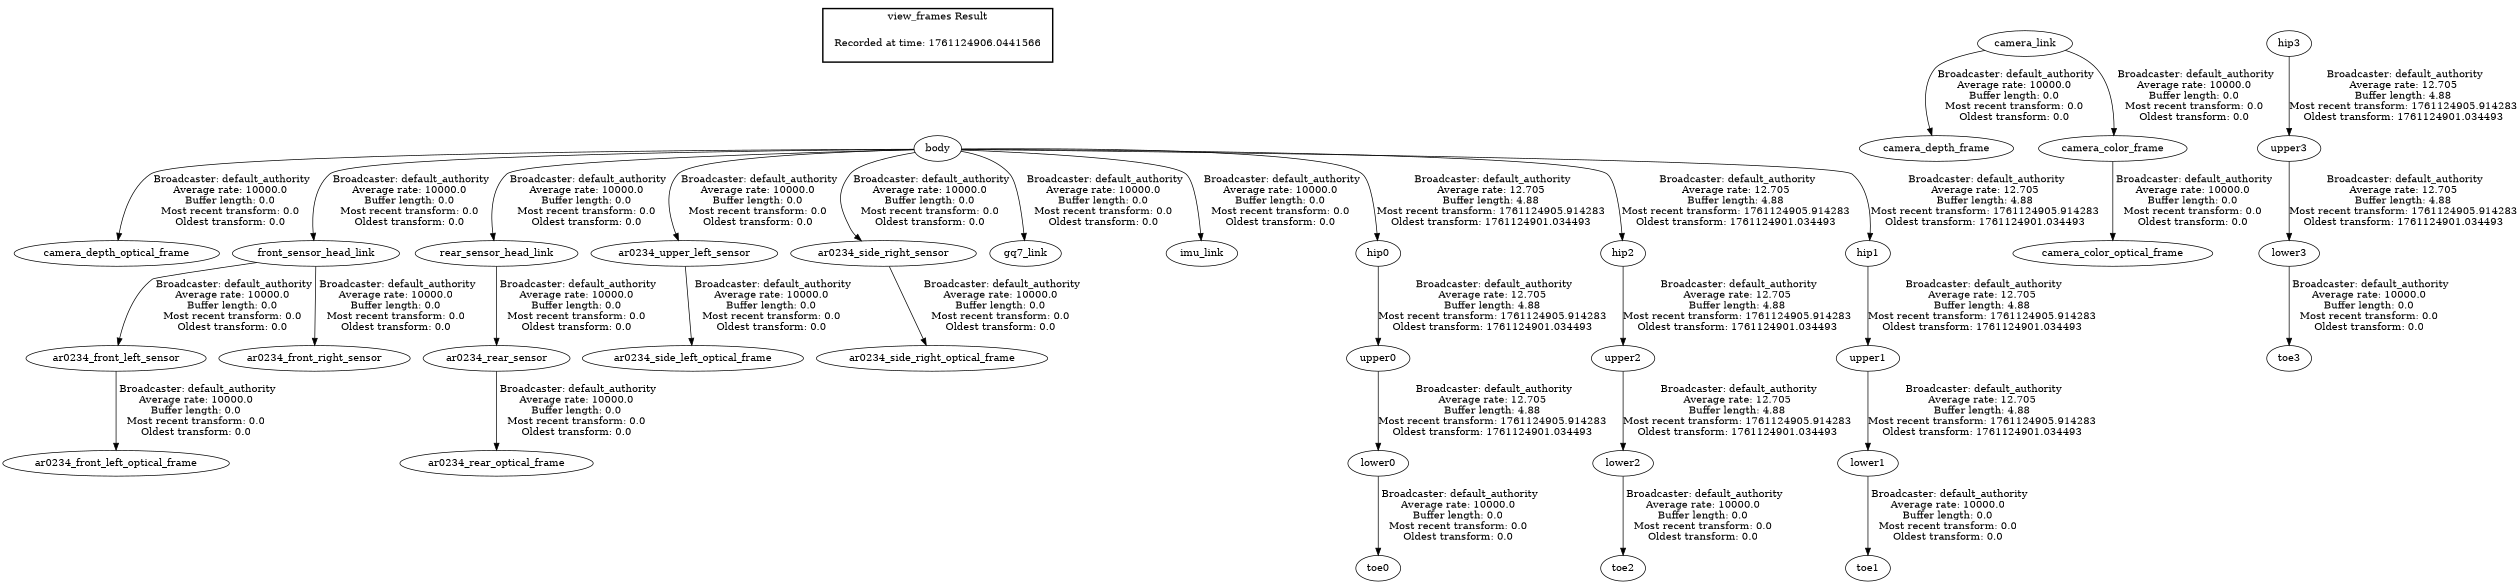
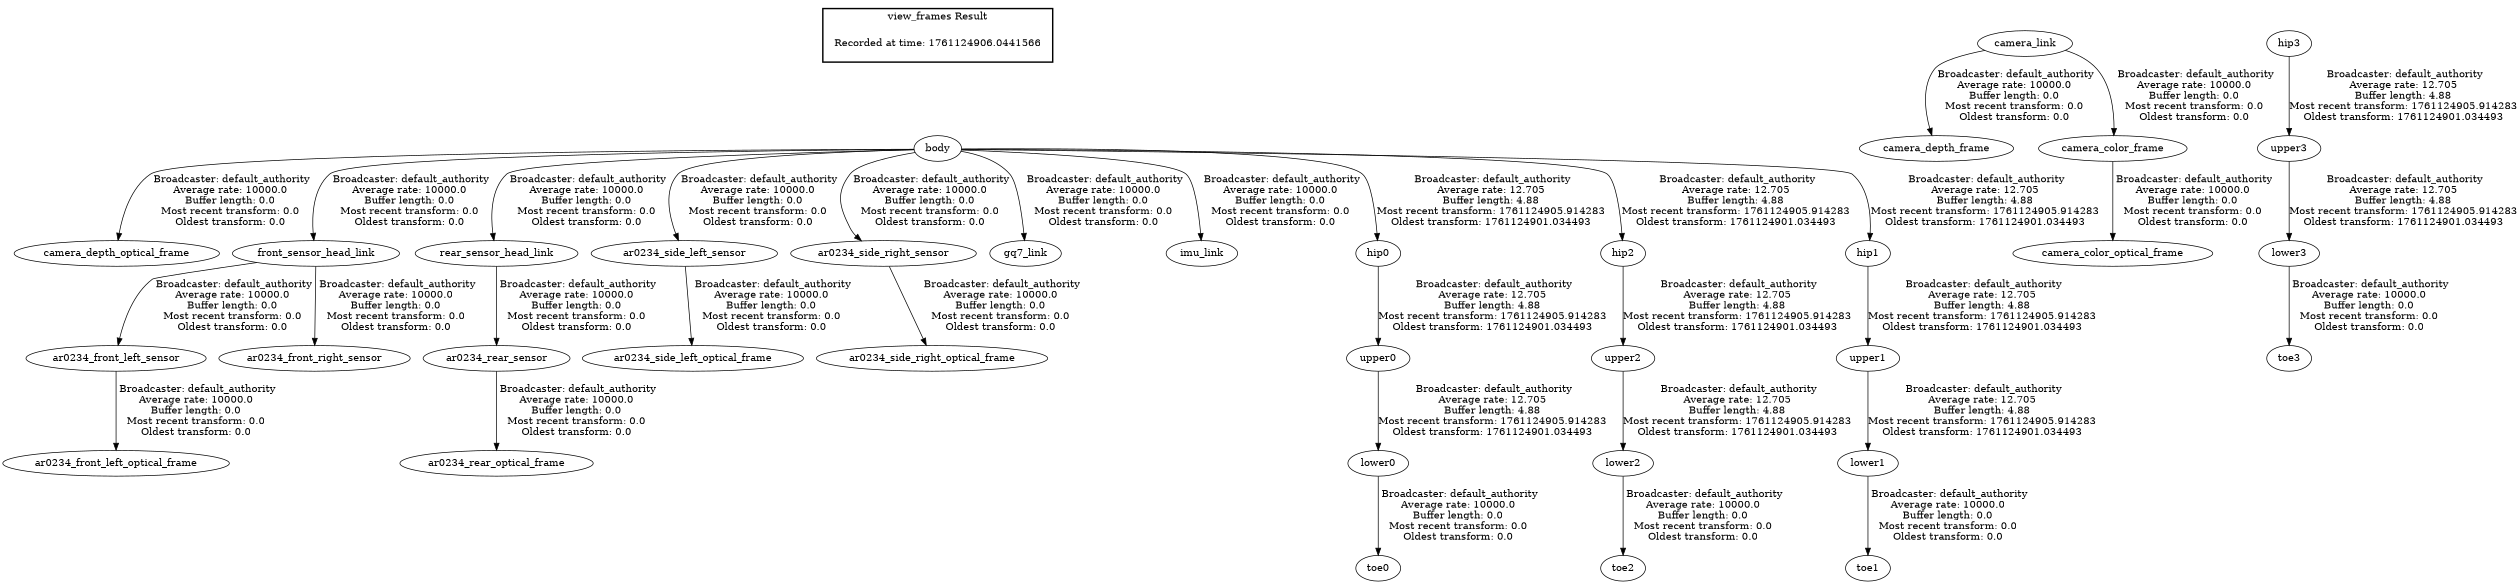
node "ar0234_upper_left_sensor": label "ar0234_upper_left_sensor" -> "ar0234_side_left_sensor"
